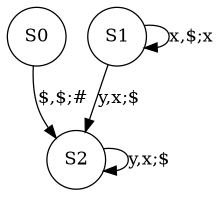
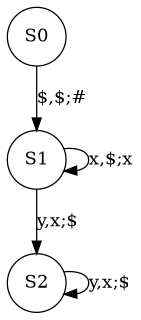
edge "S0" -> "S2": now "S0" -> "S1"
